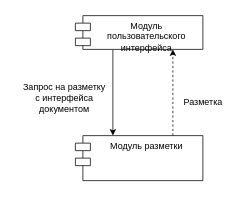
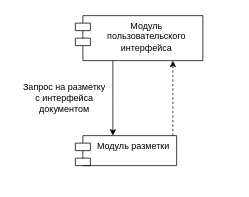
node "Модуль пользовательского интерфейса": size 128x34 -> 128x45
node "Разметка": removed
node "Модуль разметки": size 128x45 -> 101x30
